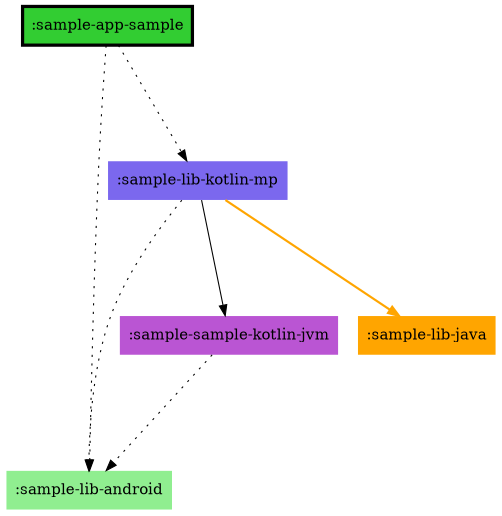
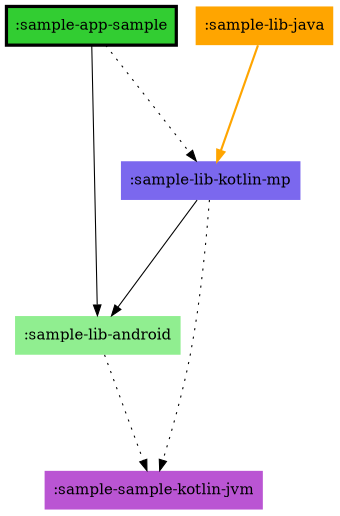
edge ":sample-app-sample" -> ":sample-lib-android": style dotted -> solid
edge ":sample-lib-kotlin-mp" -> ":sample-sample-kotlin-jvm": style solid -> dotted
edge ":sample-lib-kotlin-mp" -> ":sample-lib-java": reversed
edge ":sample-lib-kotlin-mp" -> ":sample-lib-android": style dotted -> solid
edge ":sample-sample-kotlin-jvm" -> ":sample-lib-android": reversed
